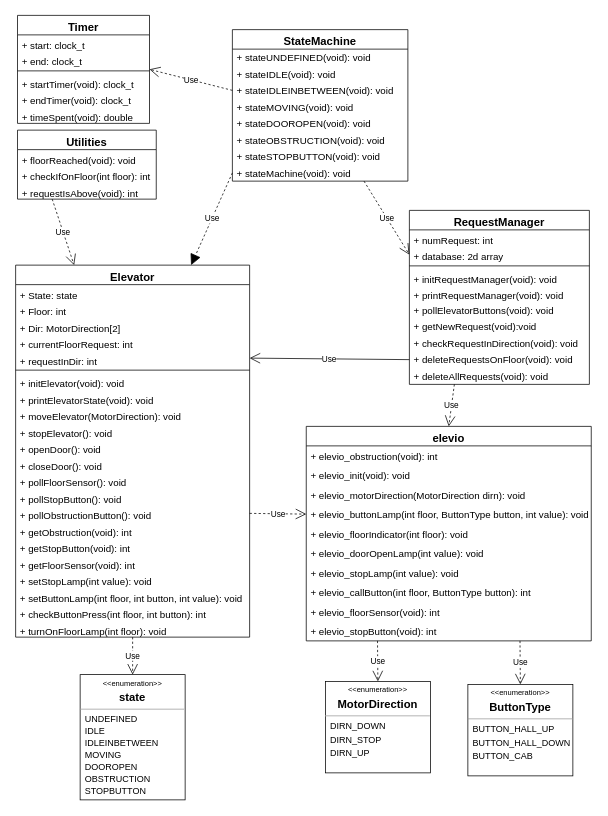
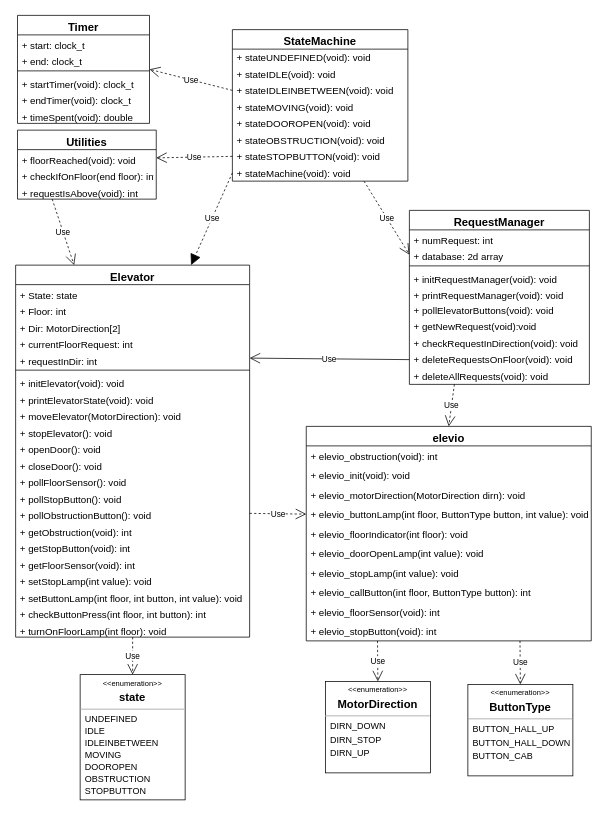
edge "+ stateSTOPBUTTON(void): void" -> "+ floorReached(void): void": added, label "Use"
node "+ checkIfOnFloor(int floor): int": label "+ checkIfOnFloor(int floor): int" -> "+ checkIfOnFloor(end floor): int"
